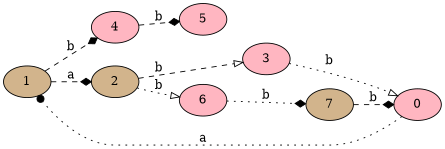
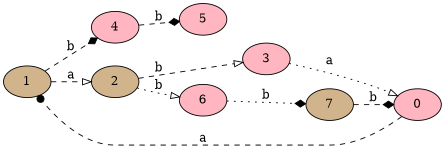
edge "3" -> "0": label "b" -> "a"
edge "1" -> "2": arrowhead diamond -> onormal
edge "0" -> "1": style dotted -> dashed
